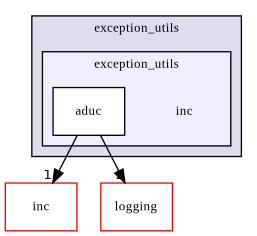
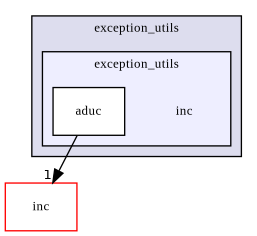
node "logging": removed
